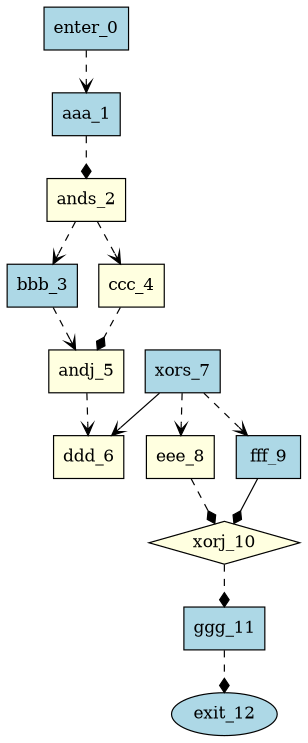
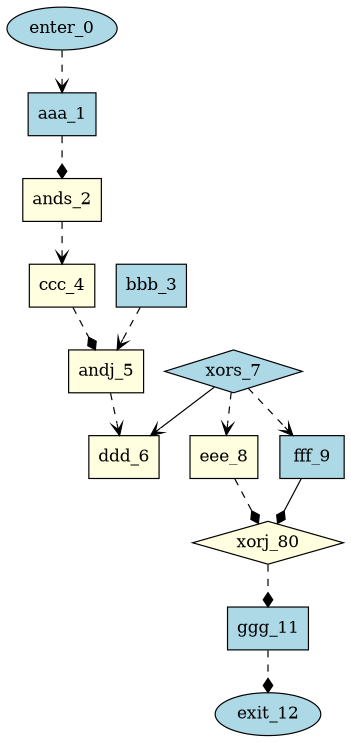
node "enter_0": shape box -> ellipse
edge "ands_2" -> "bbb_3": removed
node "xors_7": shape box -> diamond
node "xorj_10": label "xorj_10" -> "xorj_80"
